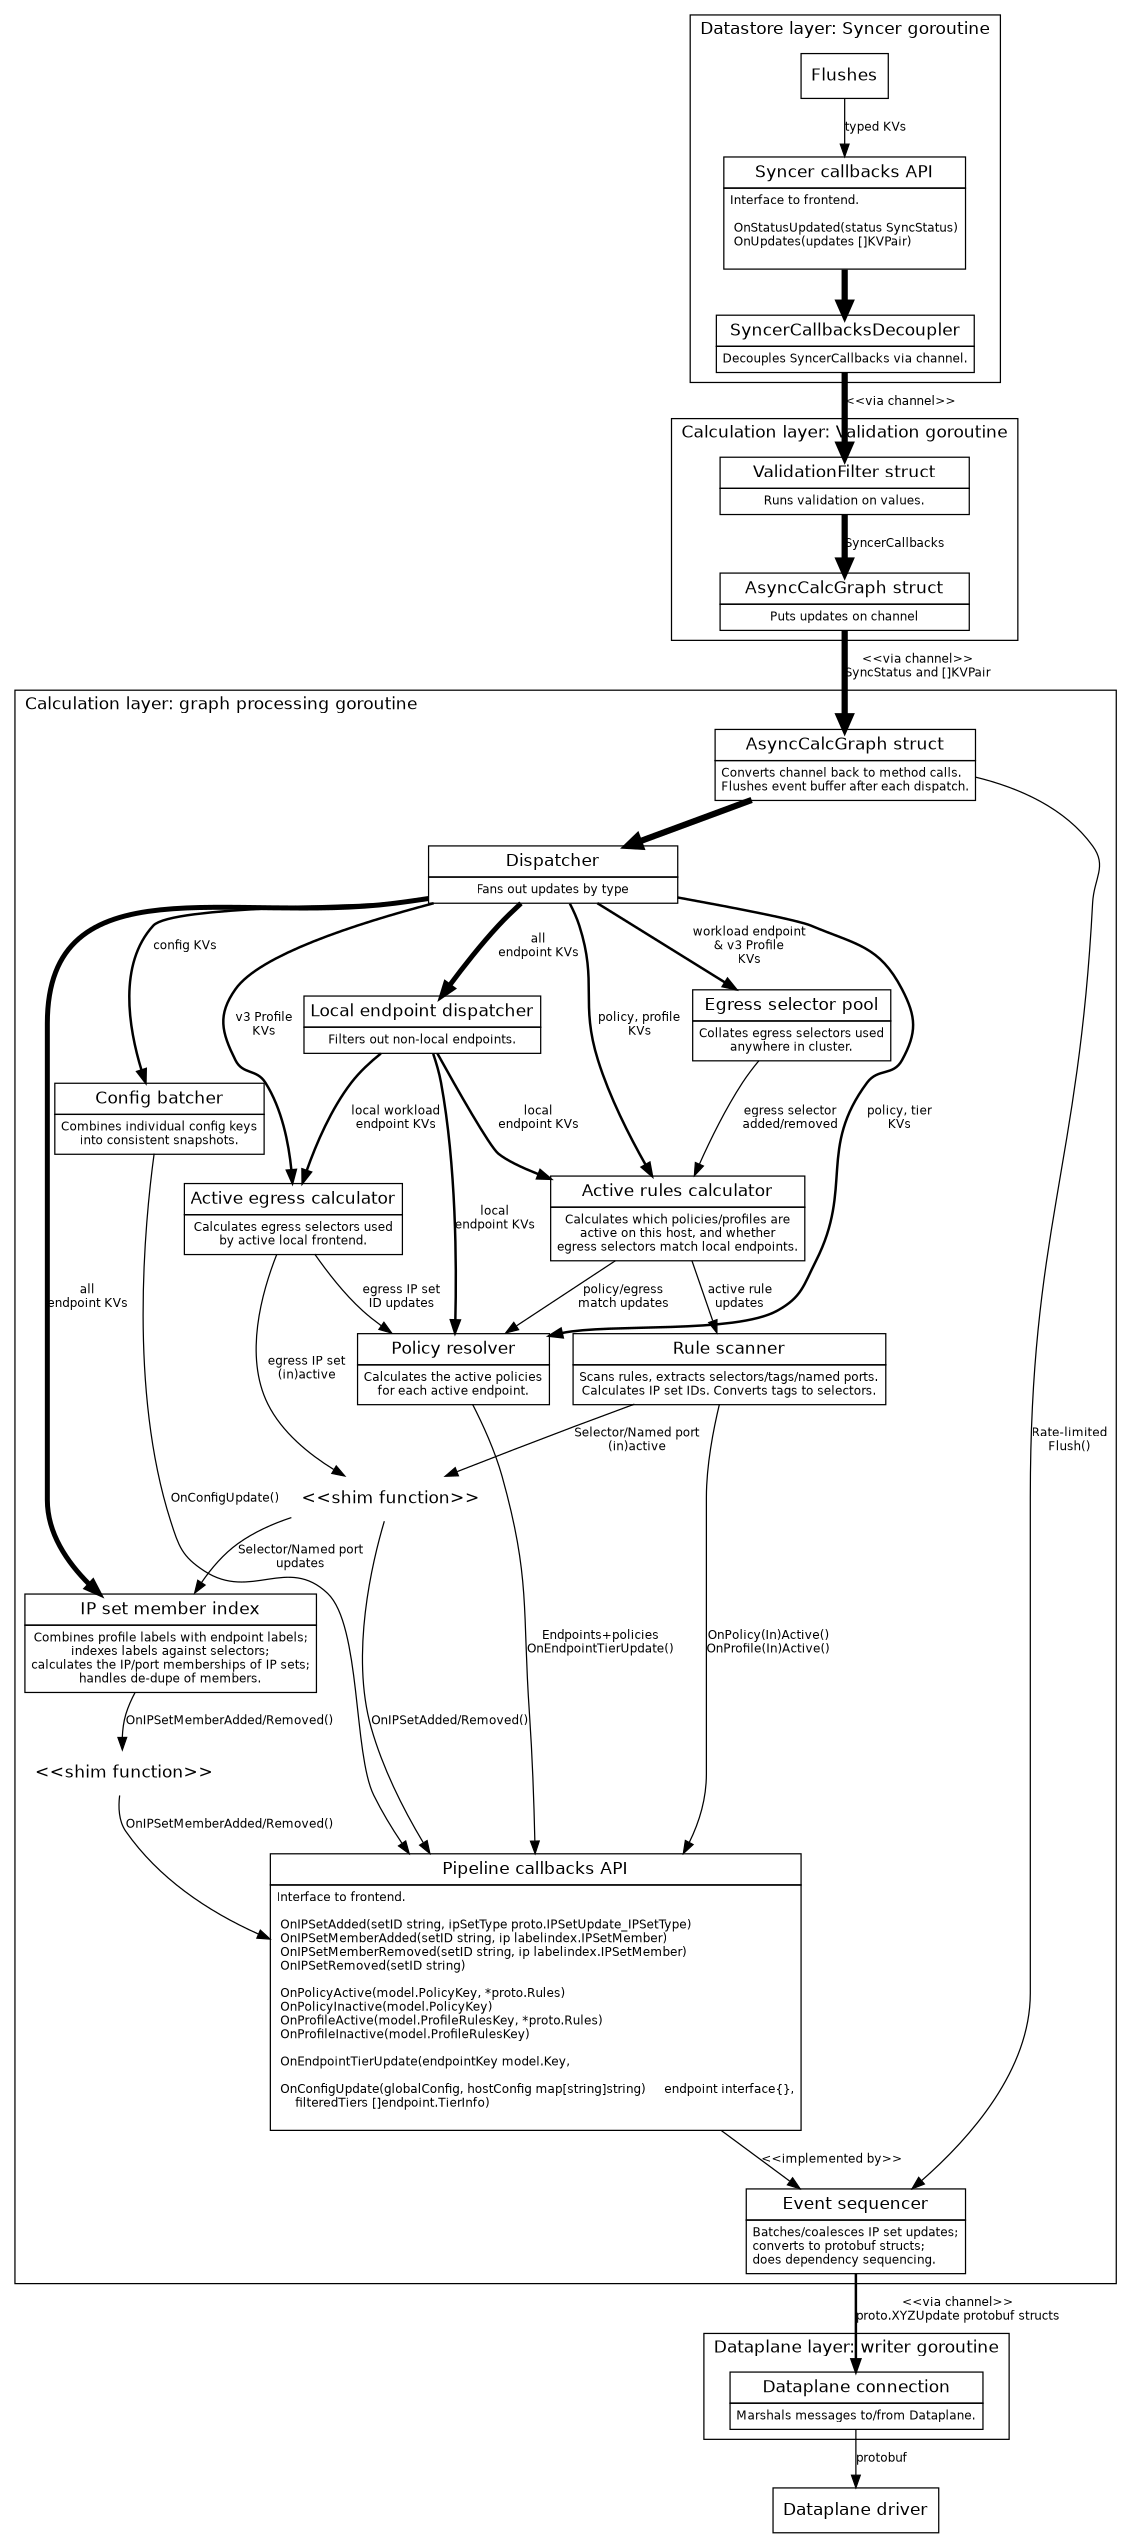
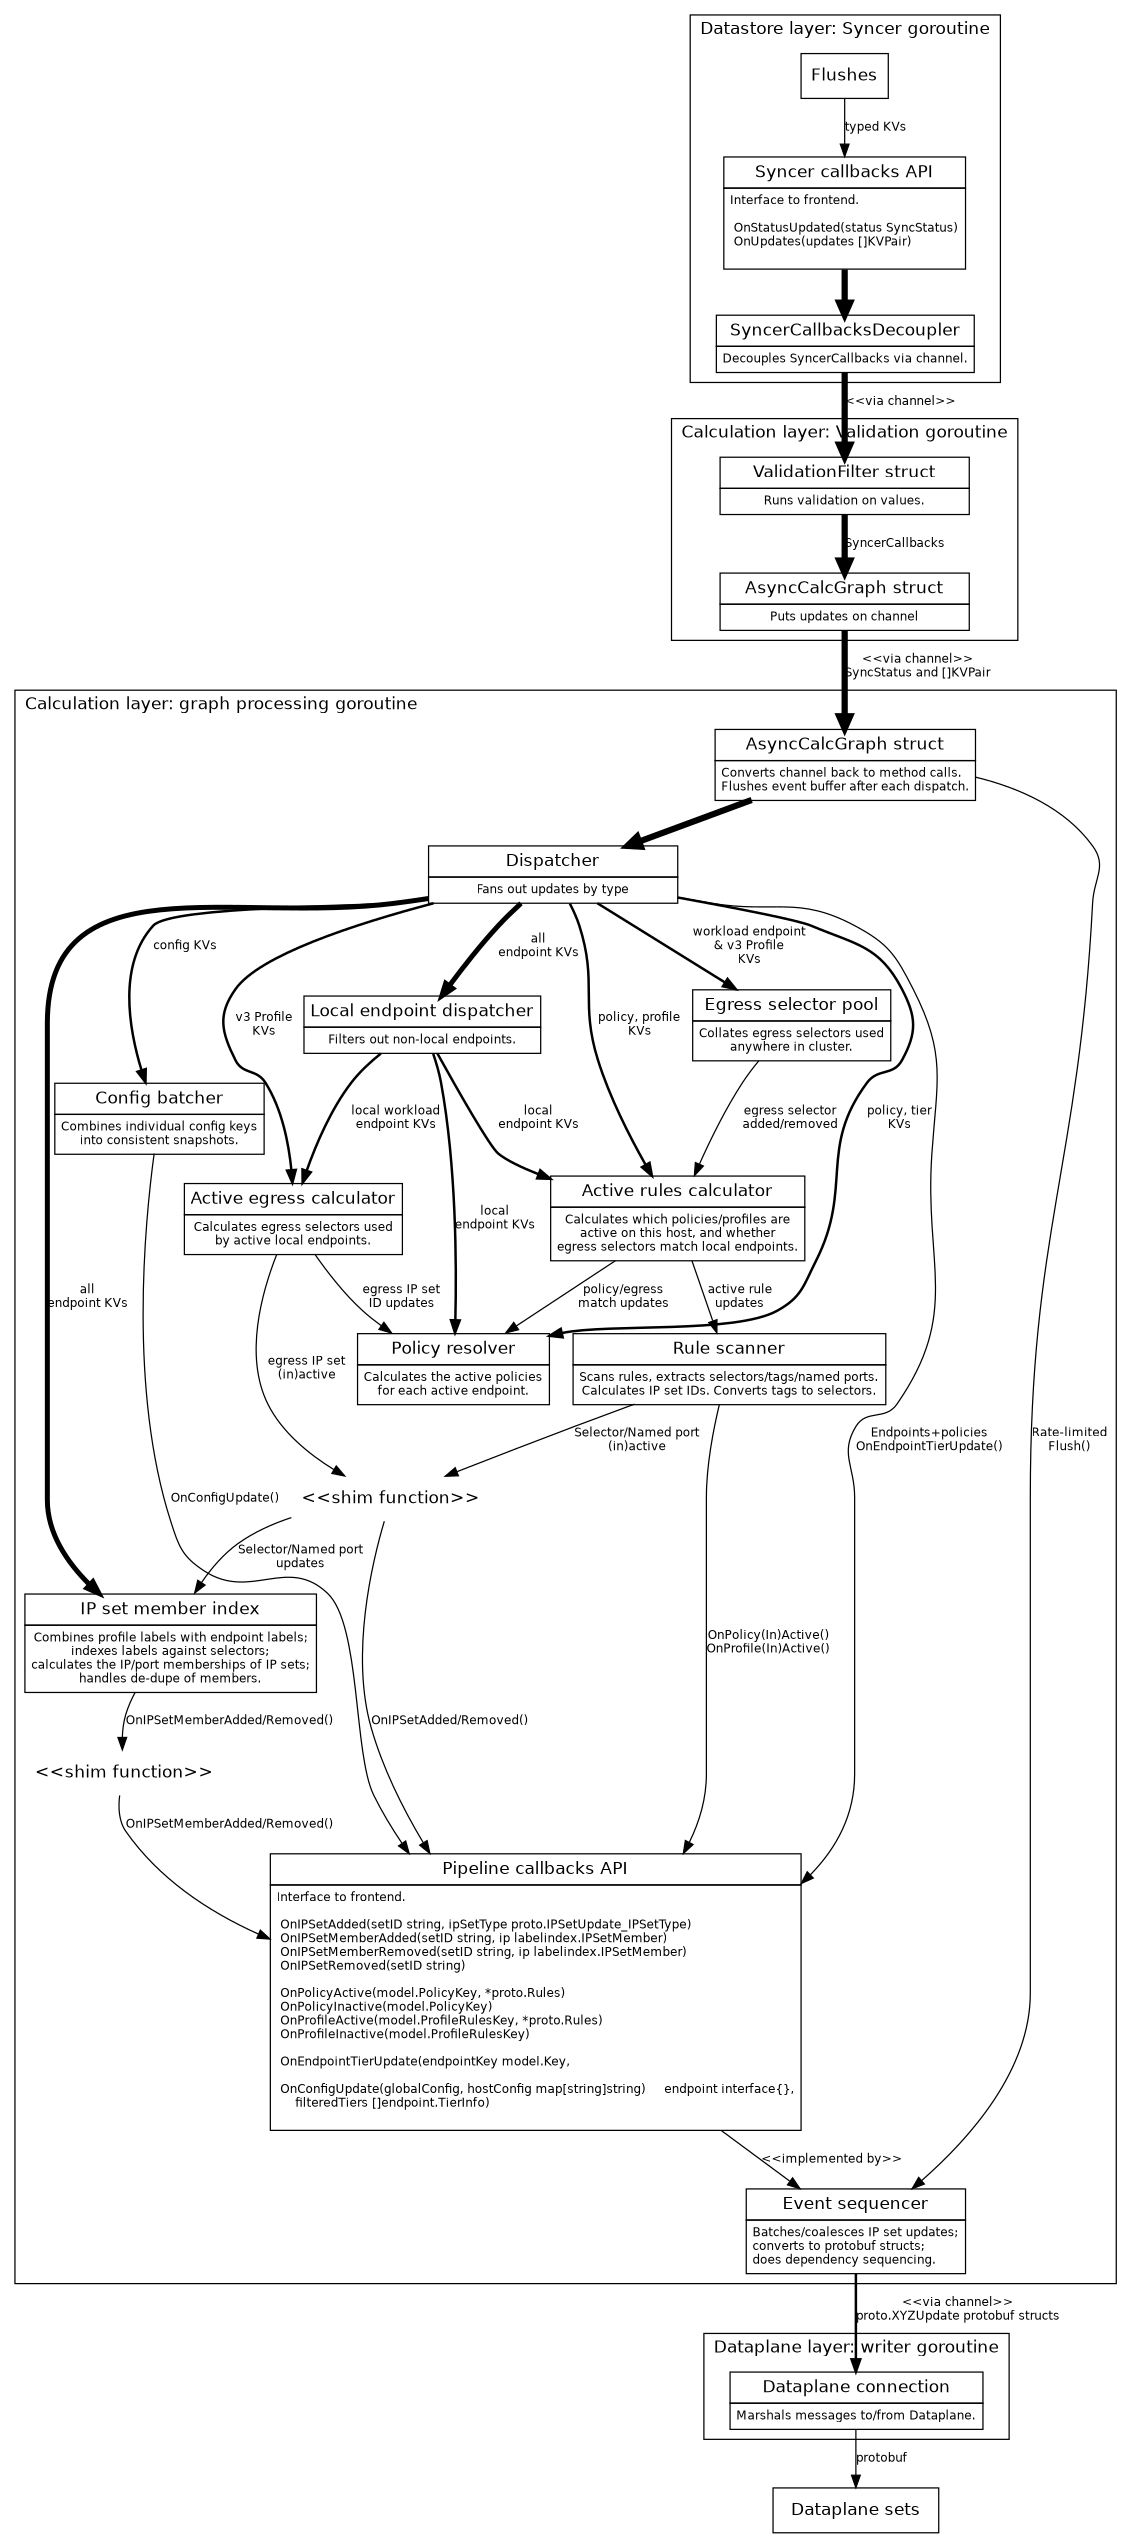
node "Active egress calculator": text "by active local frontend." -> "by active local endpoints."
edge "Policy resolver" -> "Pipeline callbacks API": now "Dispatcher" -> "Pipeline callbacks API"
node "Dataplane driver": label "Dataplane driver" -> "Dataplane sets"
